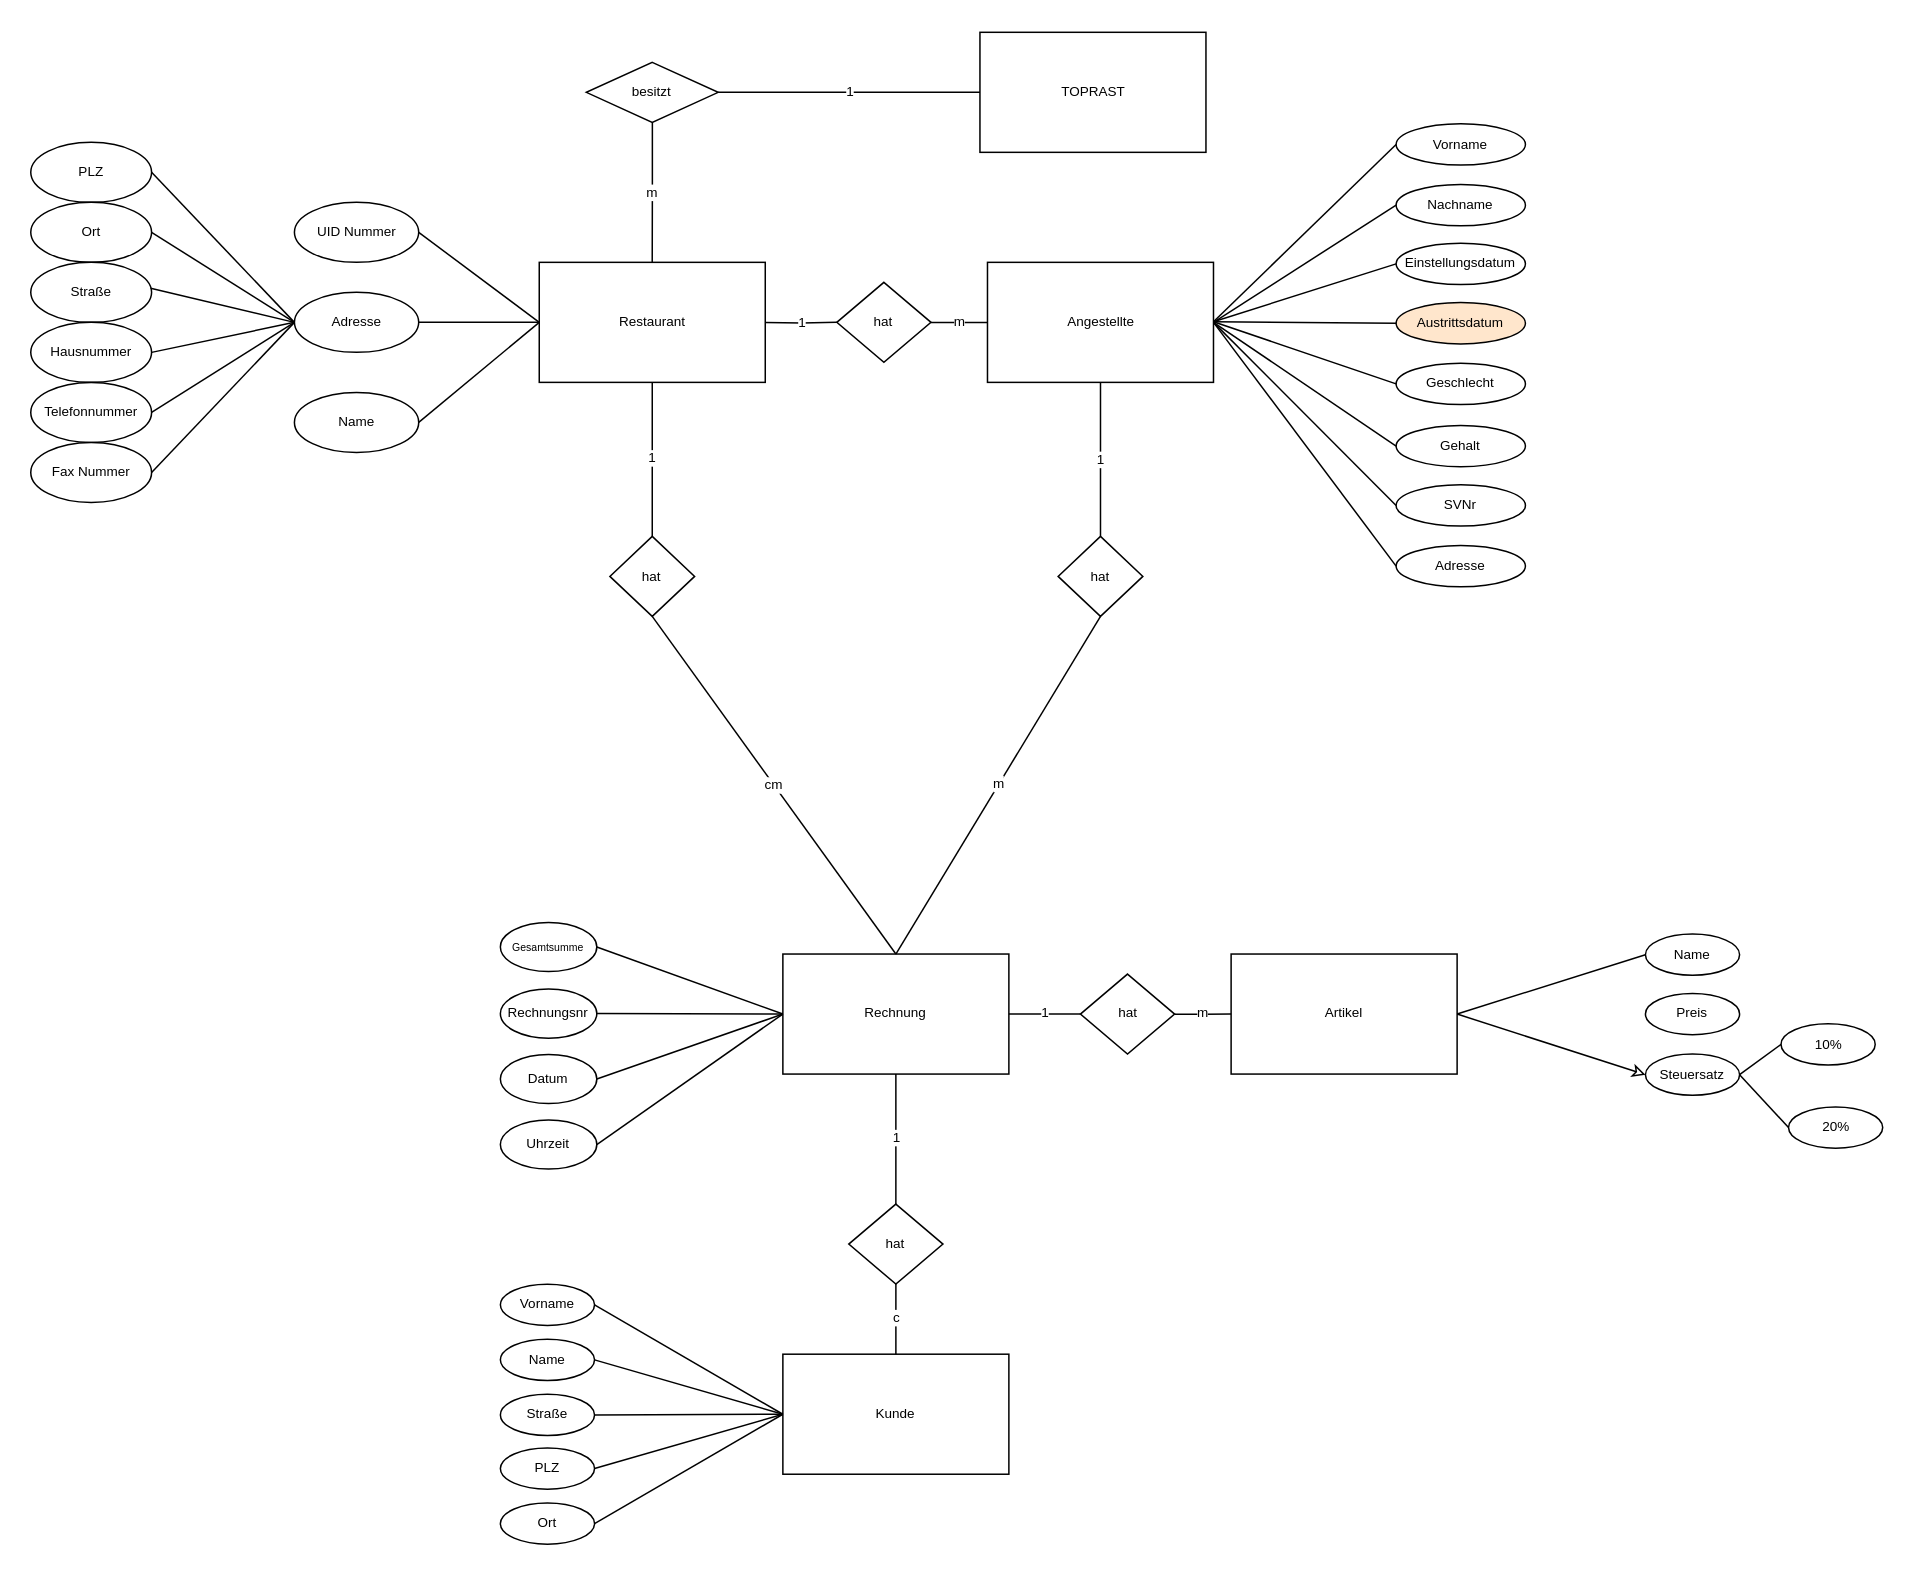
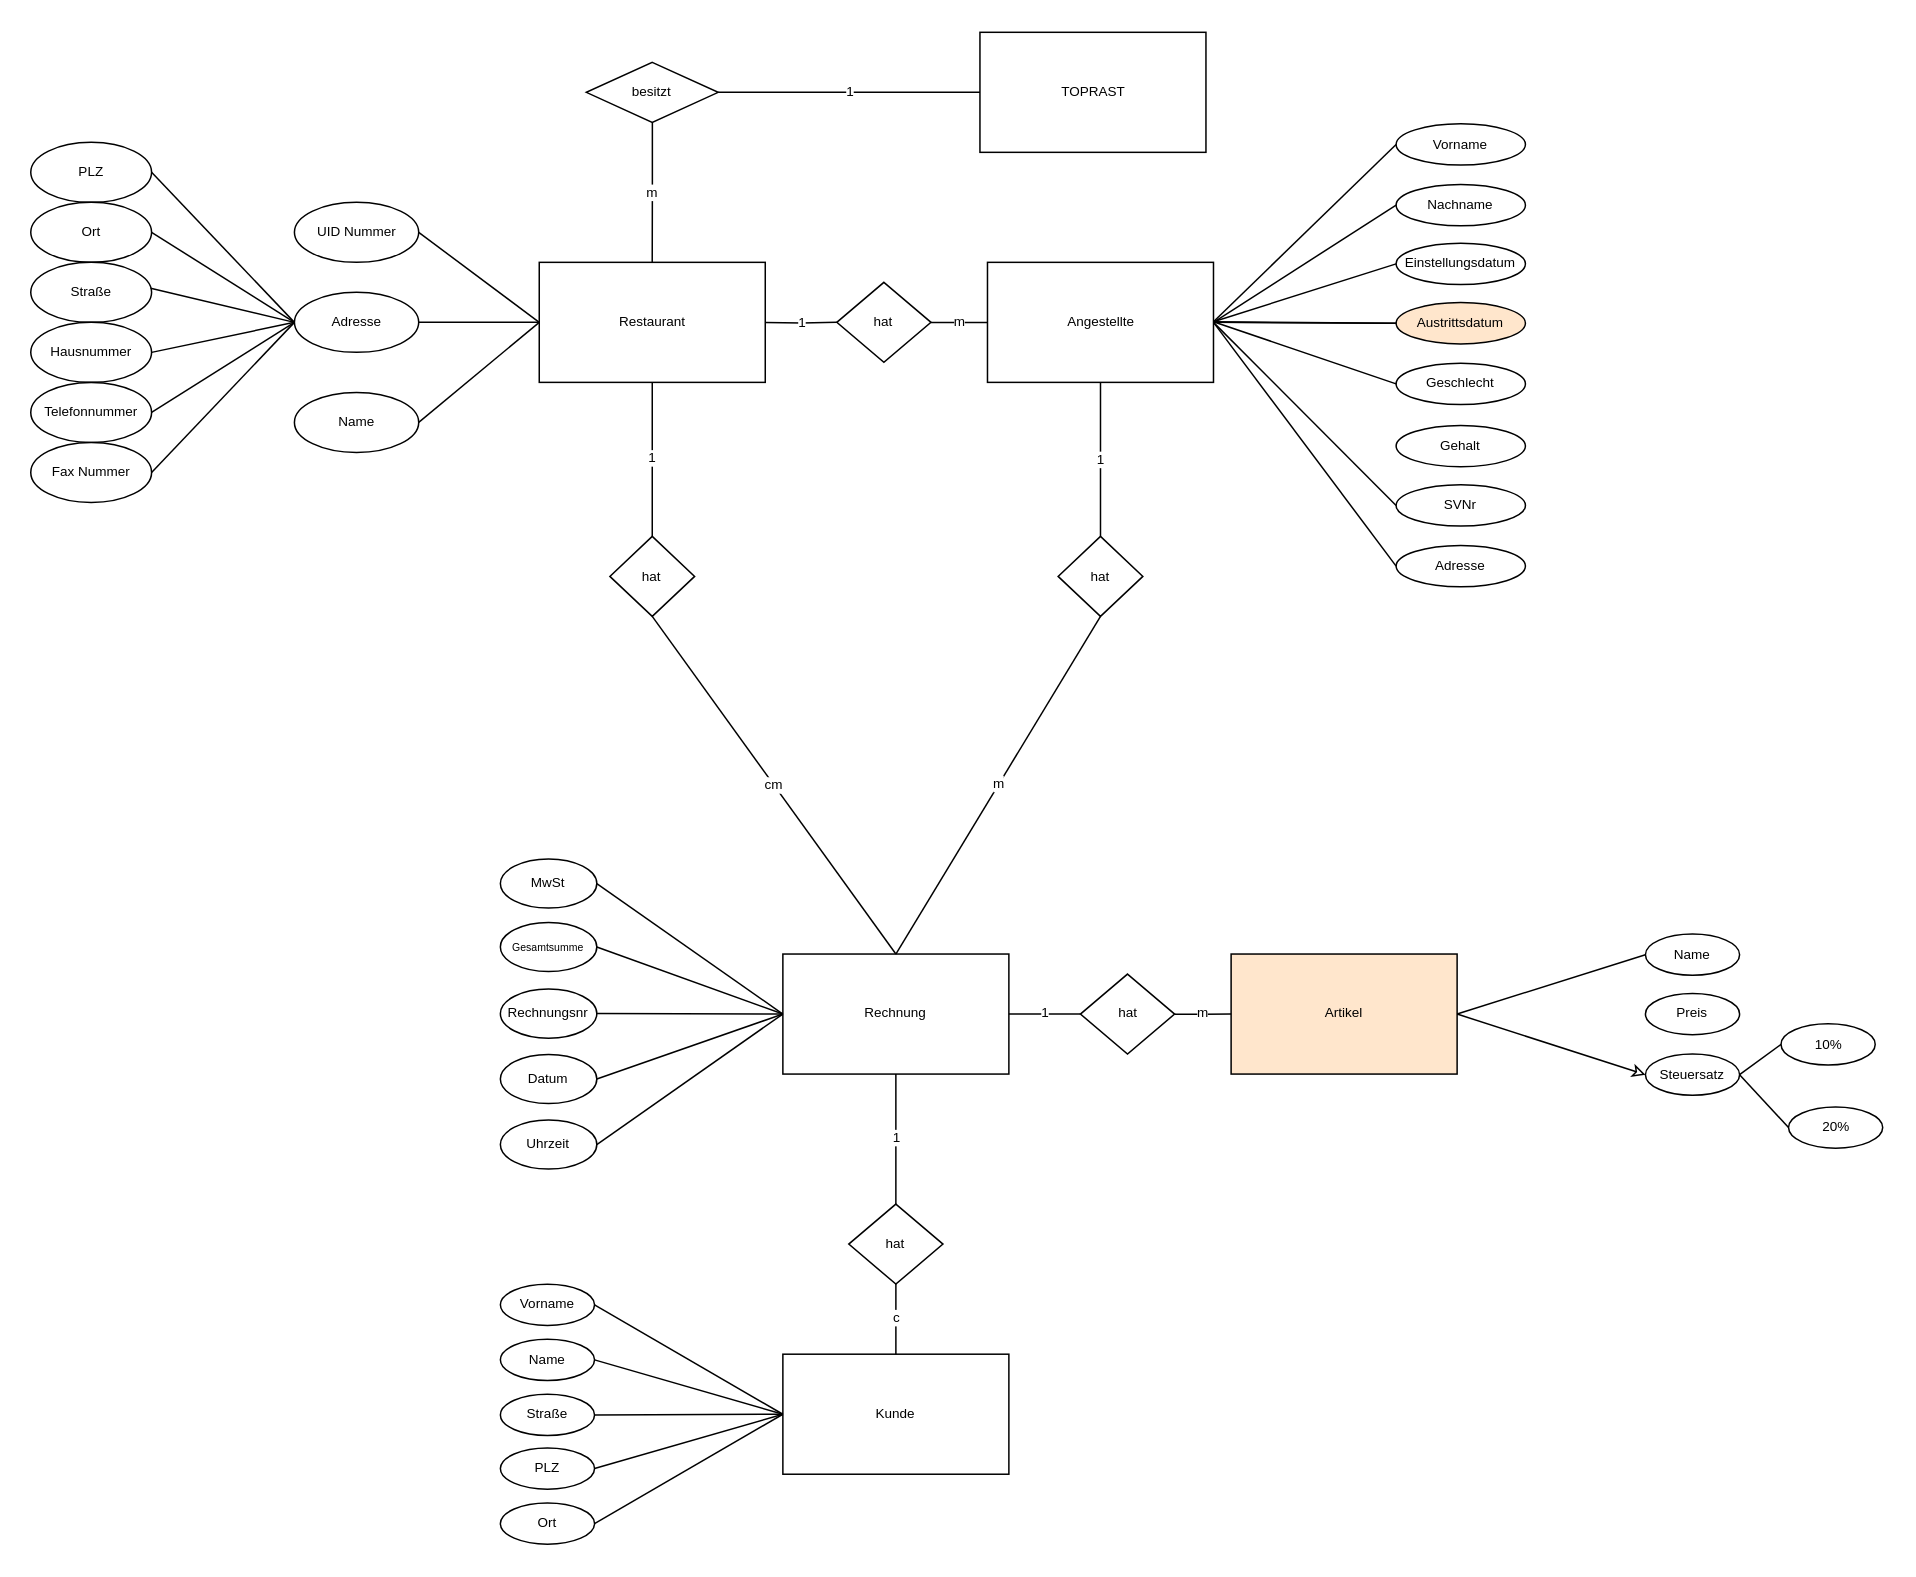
edge "Angestellte" -- "Gehalt": now "Angestellte" -- "Austrittsdatum"
node "MwSt": added
edge "MwSt" -- "Rechnung": added
node "Artikel": fillcolor #ffffff -> #ffe6cc
